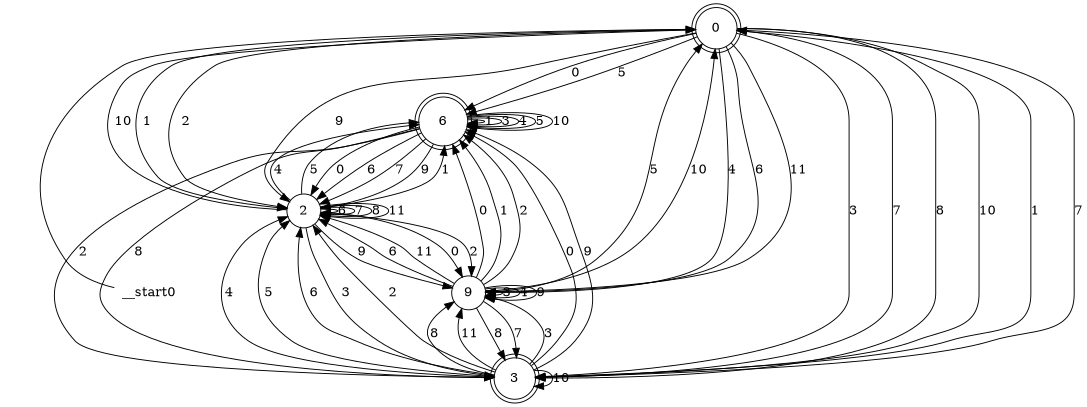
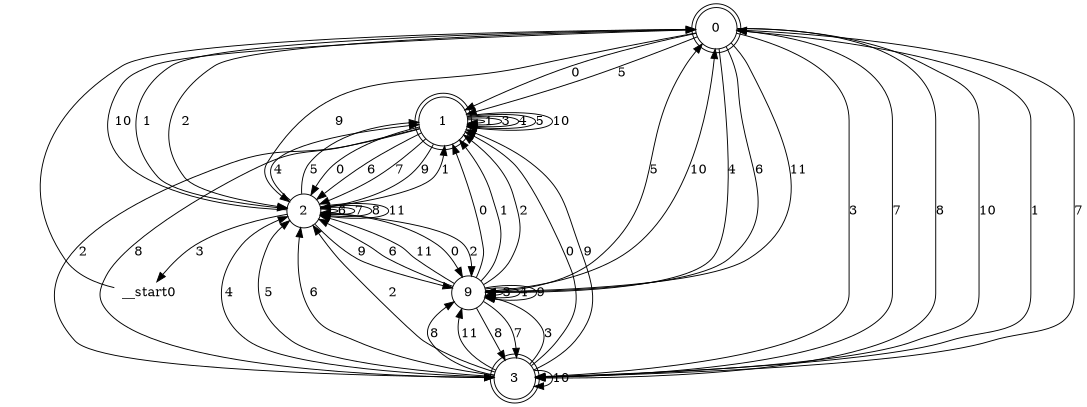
node "6": label "6" -> "1"
edge "2" -> "3": now "2" -> "__start0"
